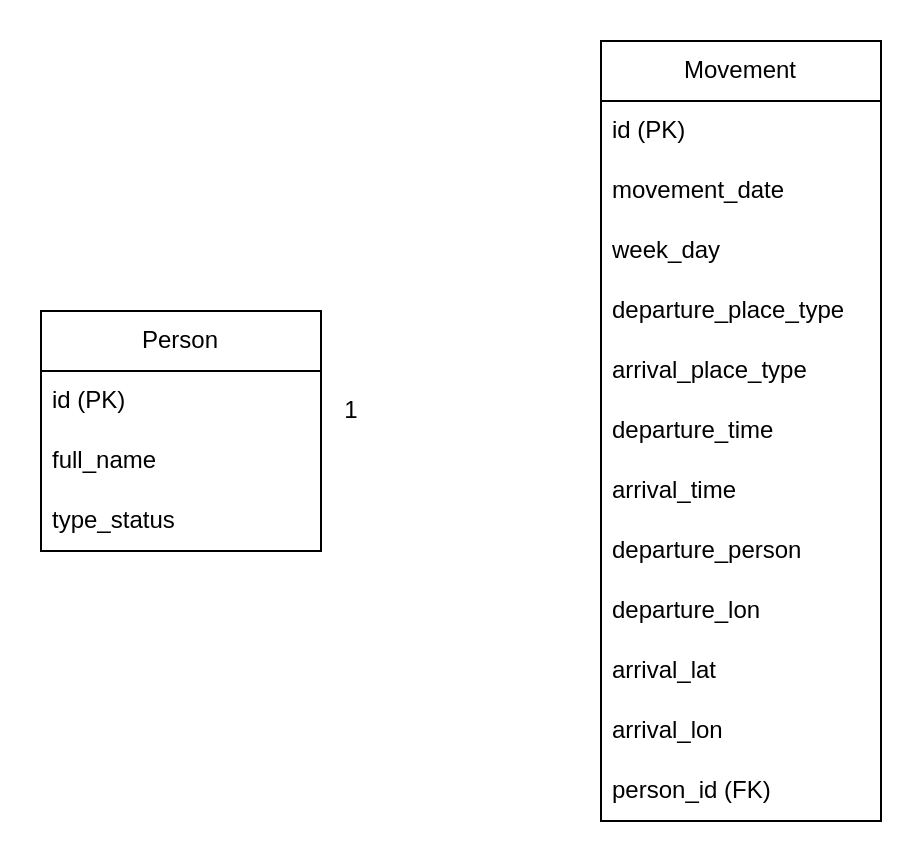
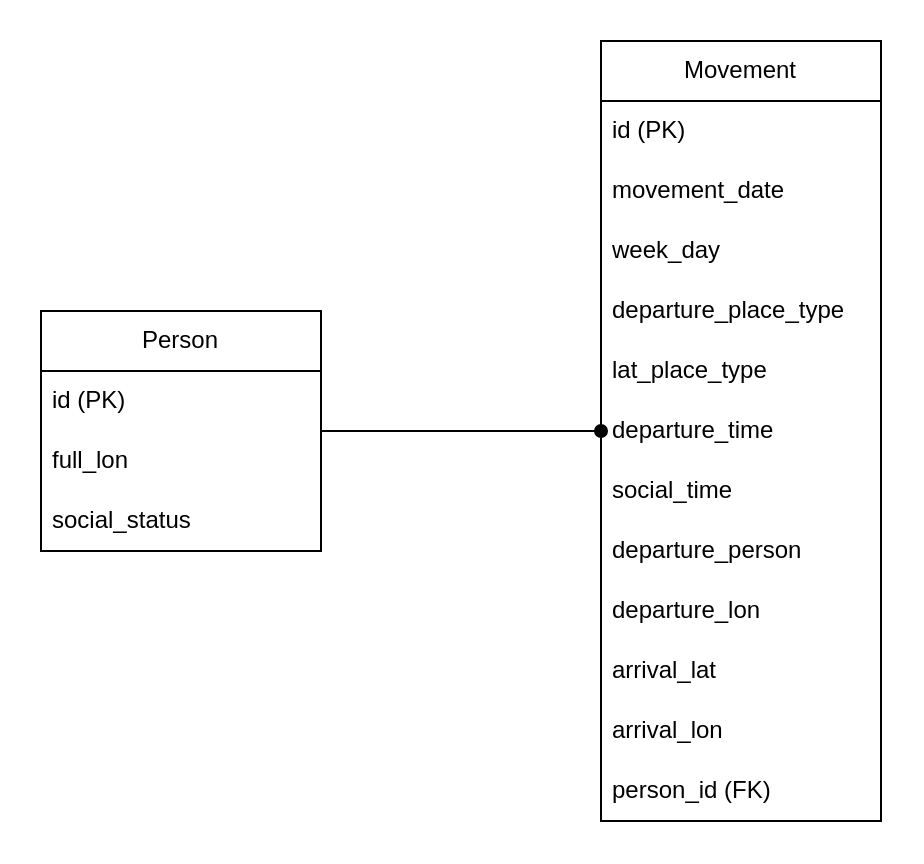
node "arrival_place_type": label "arrival_place_type" -> "lat_place_type"
node "1": removed
edge "Person" -> "Movement": added
node "full_name": label "full_name" -> "full_lon"
node "arrival_time": label "arrival_time" -> "social_time"
node "type_status": label "type_status" -> "social_status"
